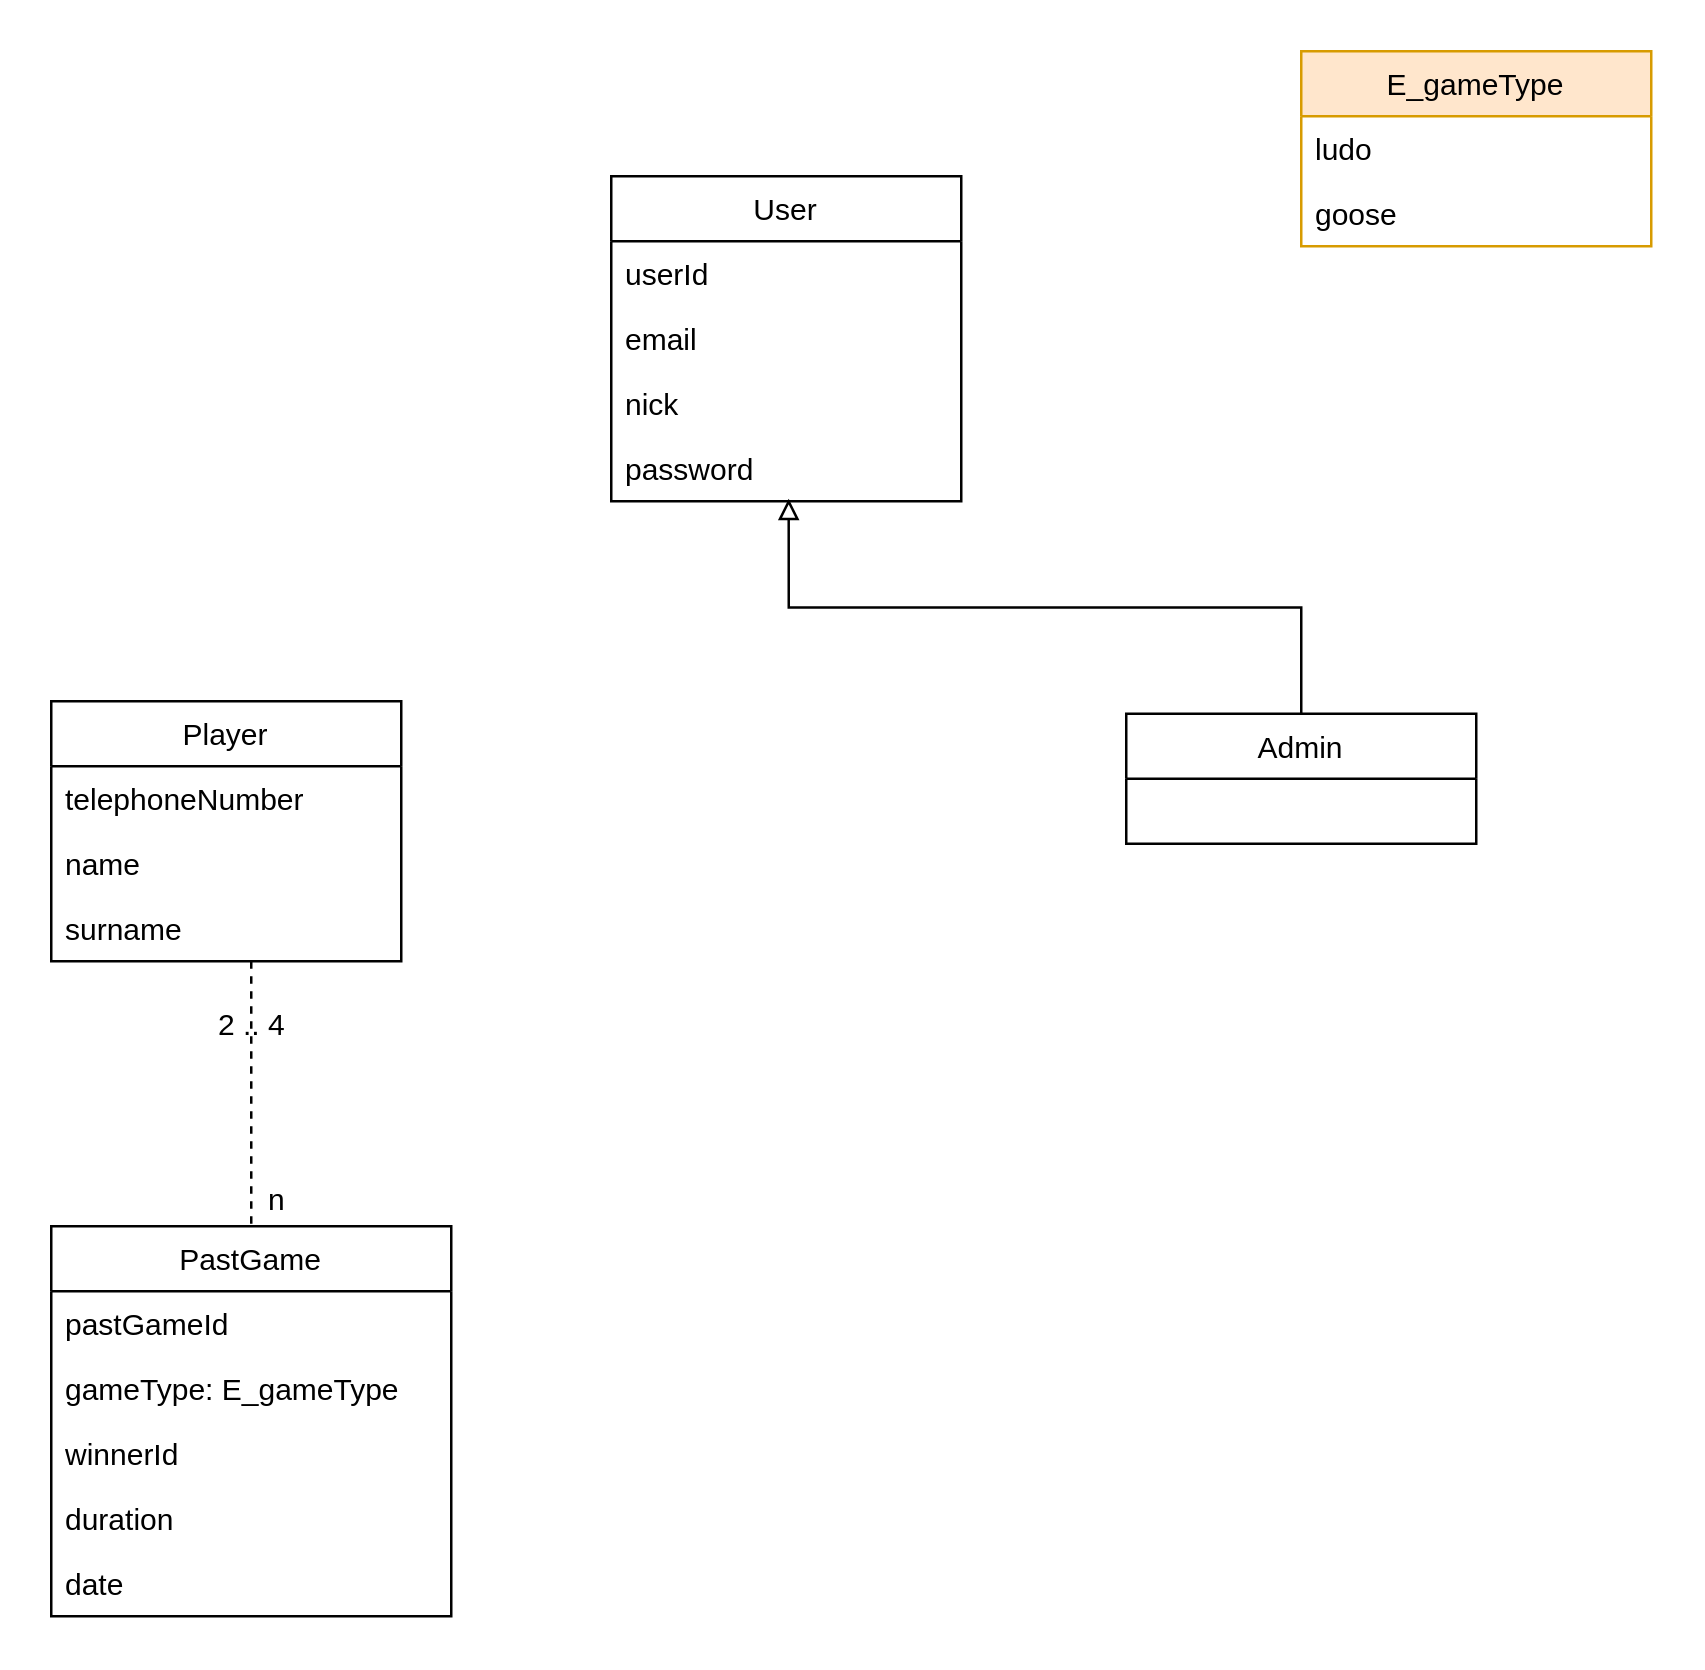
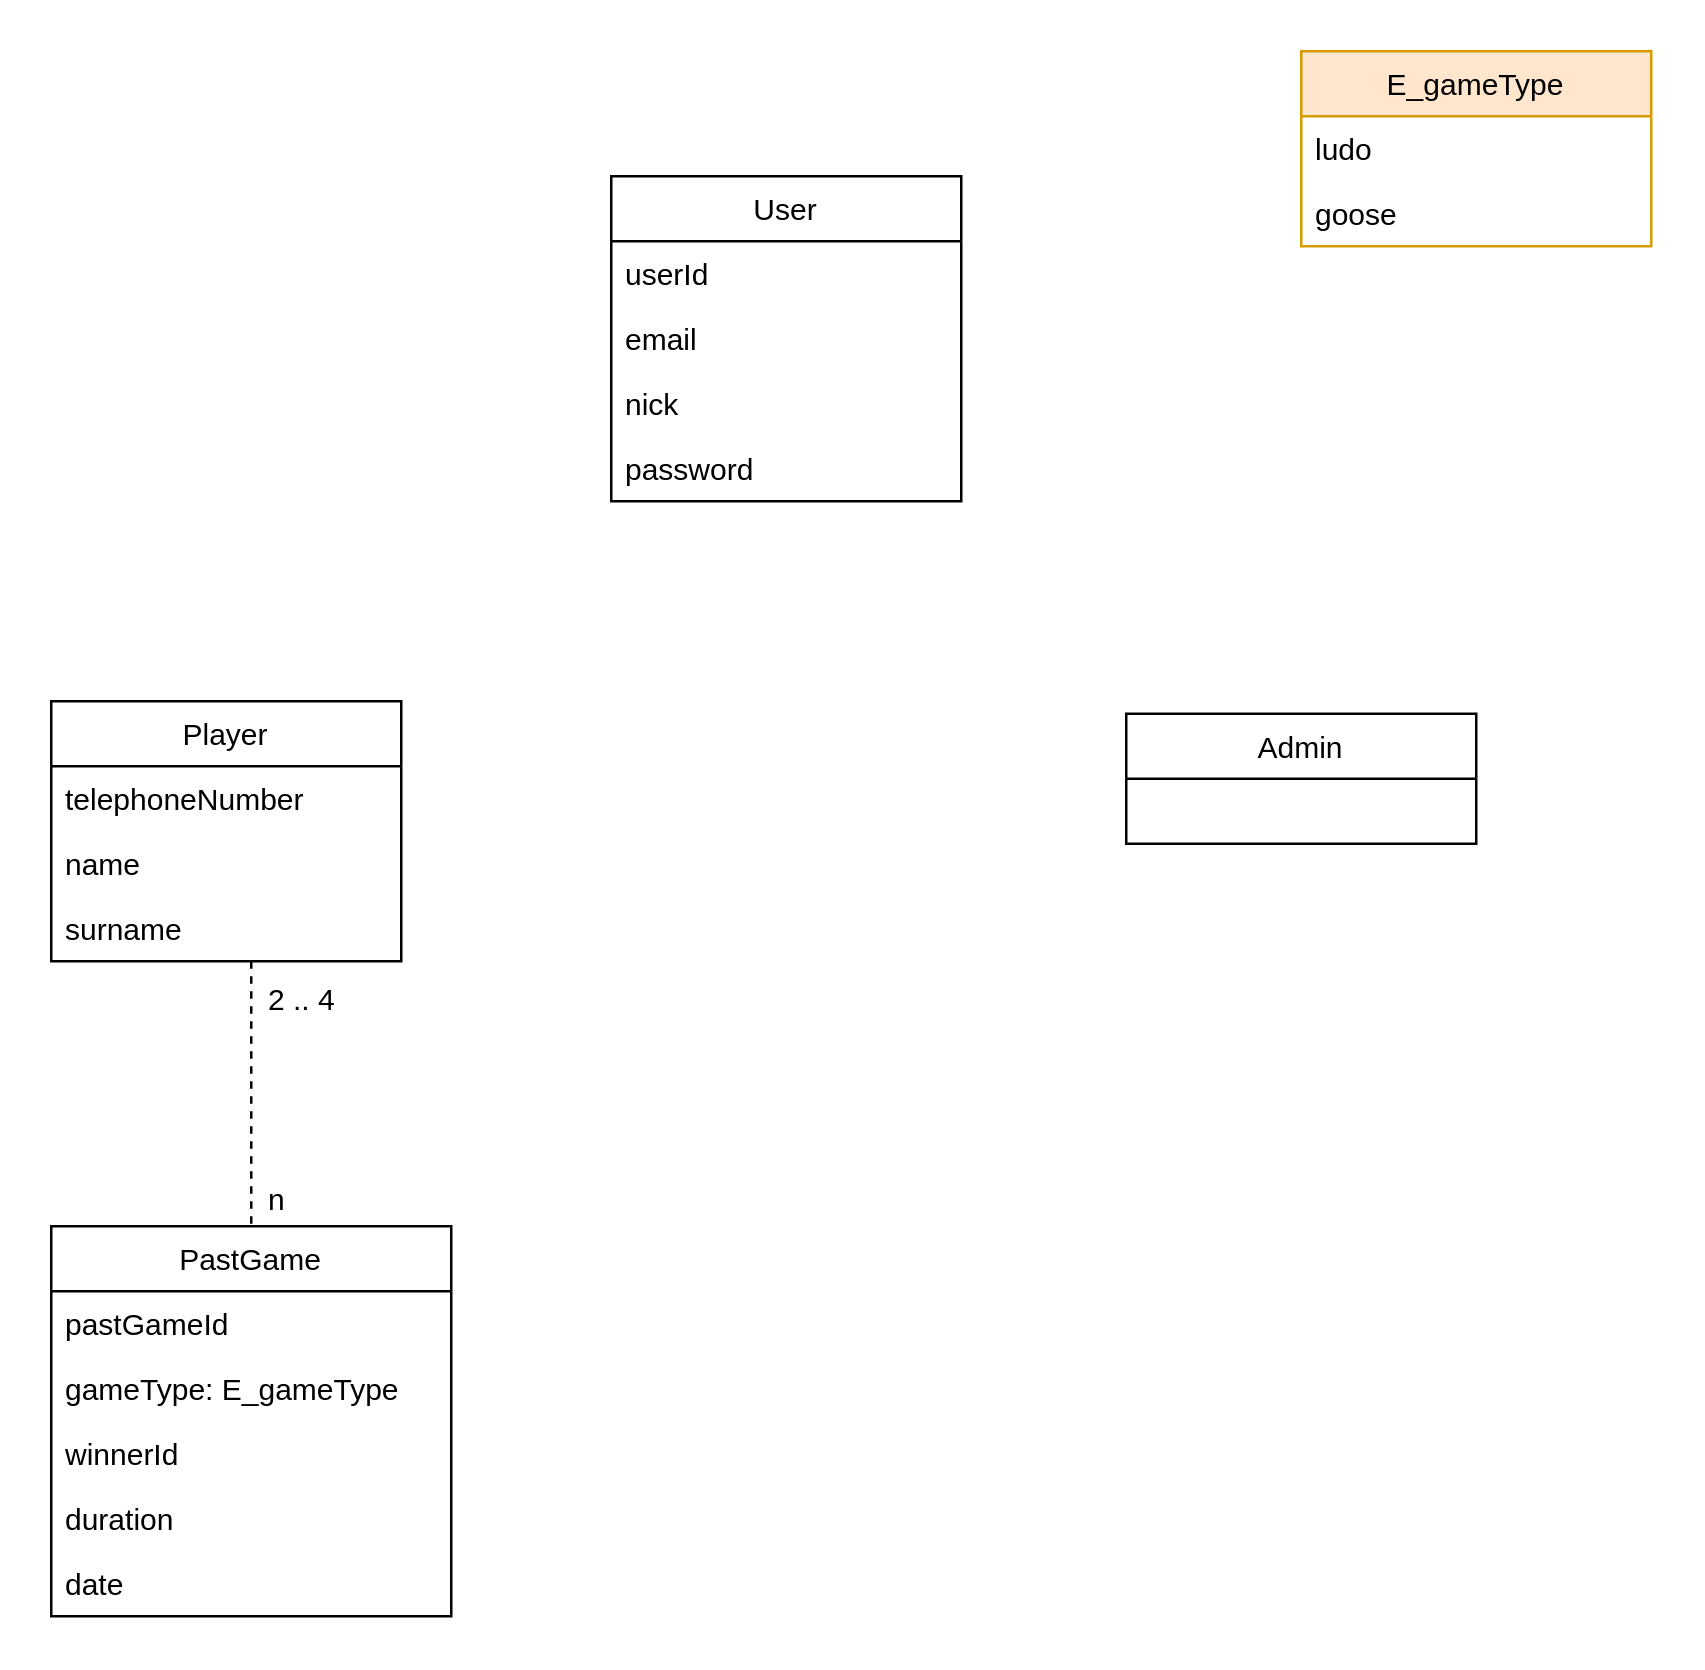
edge "Admin" -> "password": removed
node "2 .. 4": moved (251, 1026) -> (301, 1001)
